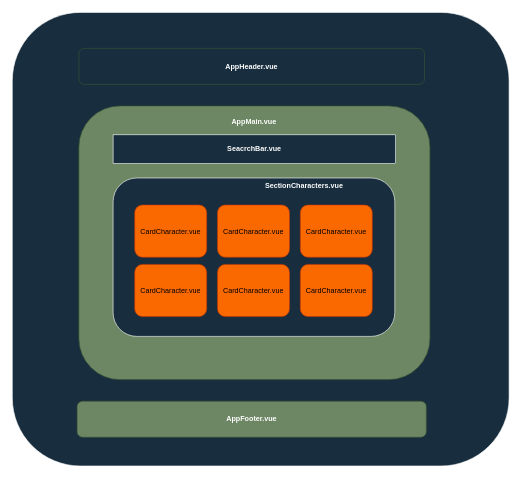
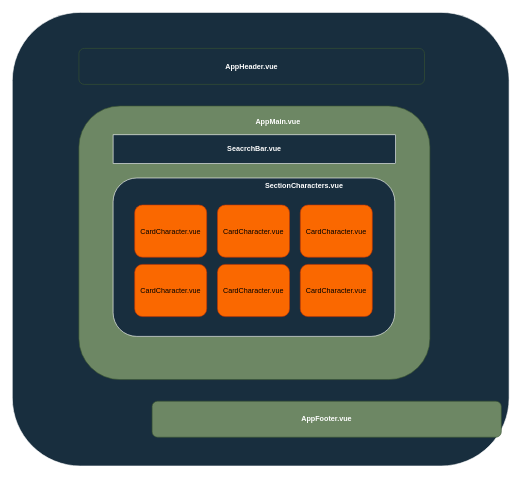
node "AppMain.vue": moved (254, 122) -> (278, 122)
node "AppFooter.vue": moved (252, 419) -> (327, 419)
